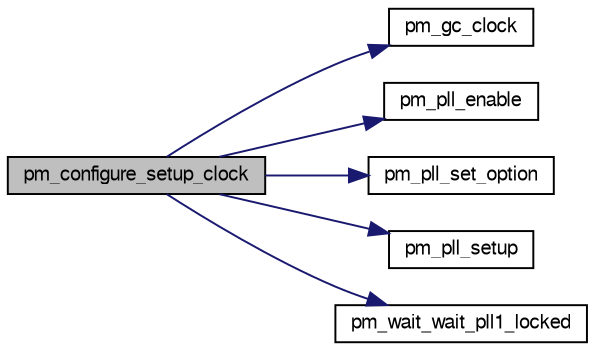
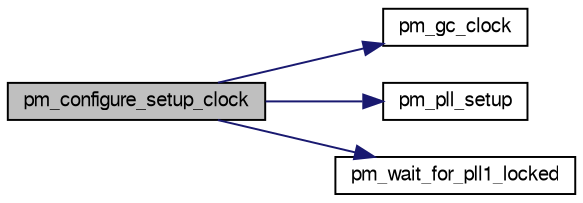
node "pm_pll_enable": removed
node "pm_pll_set_option": removed
node "pm_wait_wait_pll1_locked": label "pm_wait_wait_pll1_locked" -> "pm_wait_for_pll1_locked"
